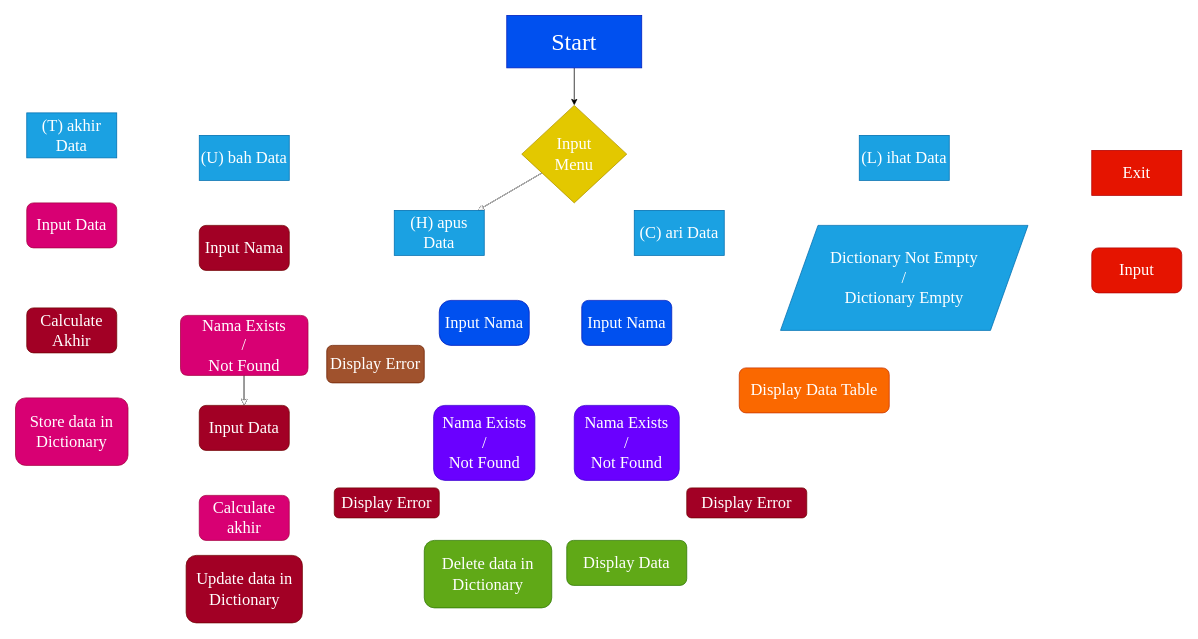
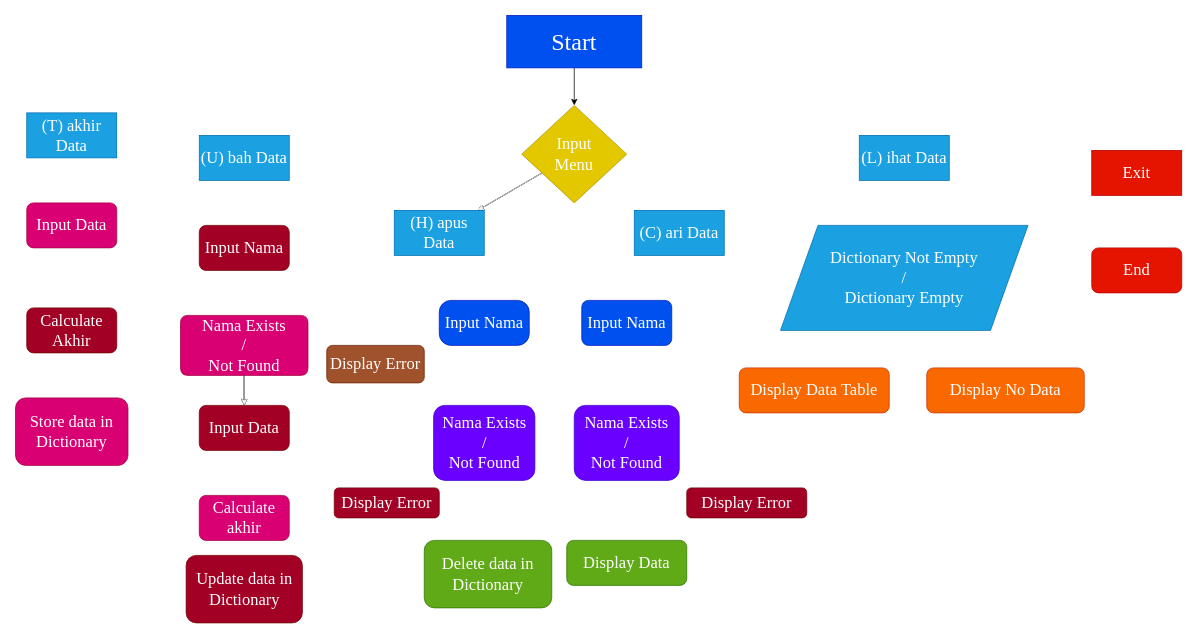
node "Input": label "Input" -> "End"
node "Display No Data": added
